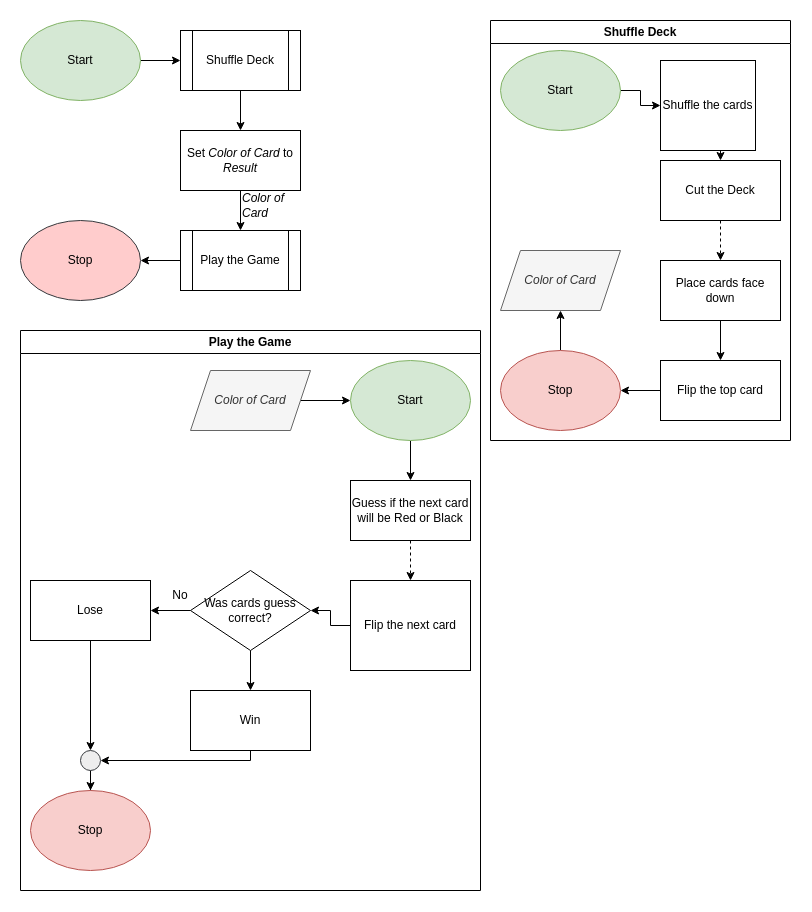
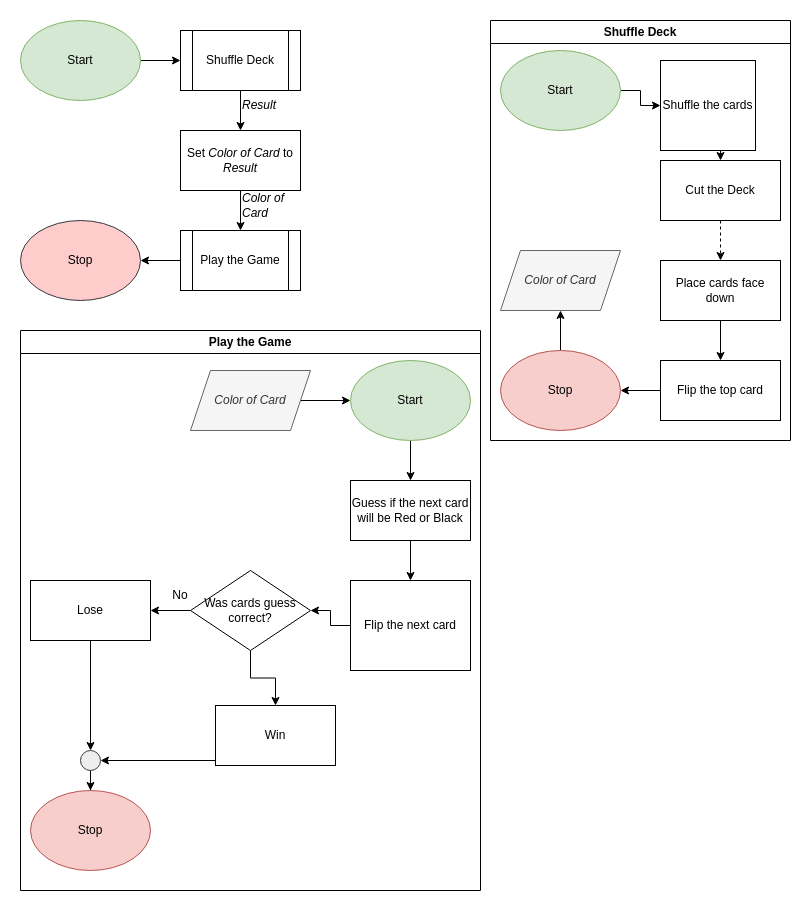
node "Result": added
edge "Guess if the next card will be Red or Black" -> "Flip the next card": style dashed -> solid
node "Win": moved (251, 721) -> (276, 736)
